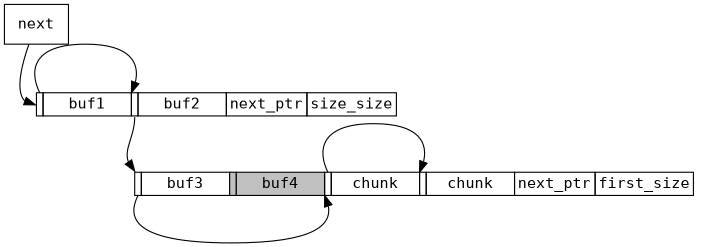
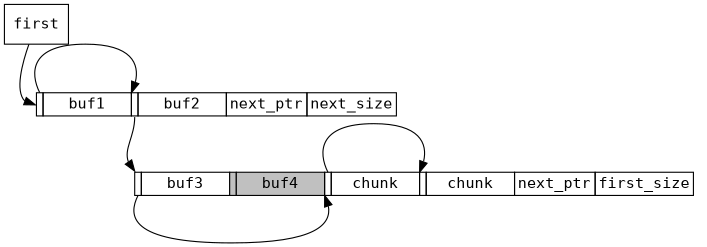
node "next": label "next" -> "first"
node "buf1": text "size_size" -> "next_size"
